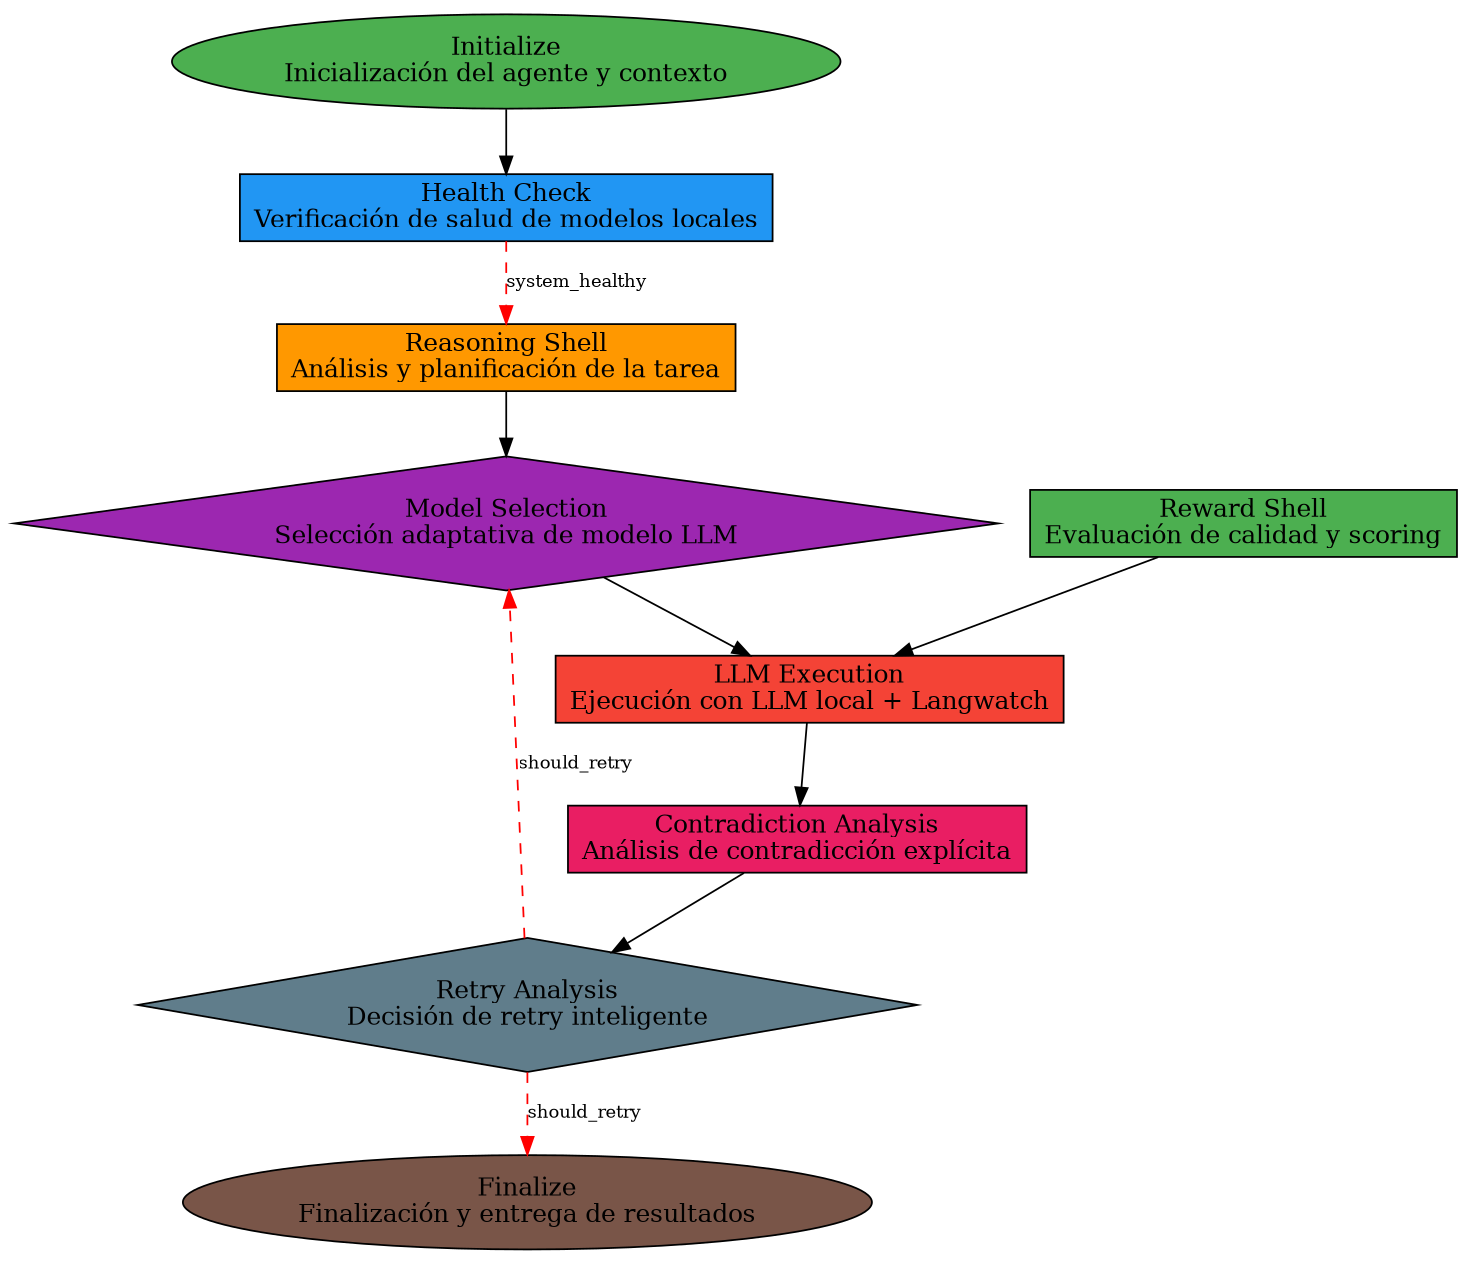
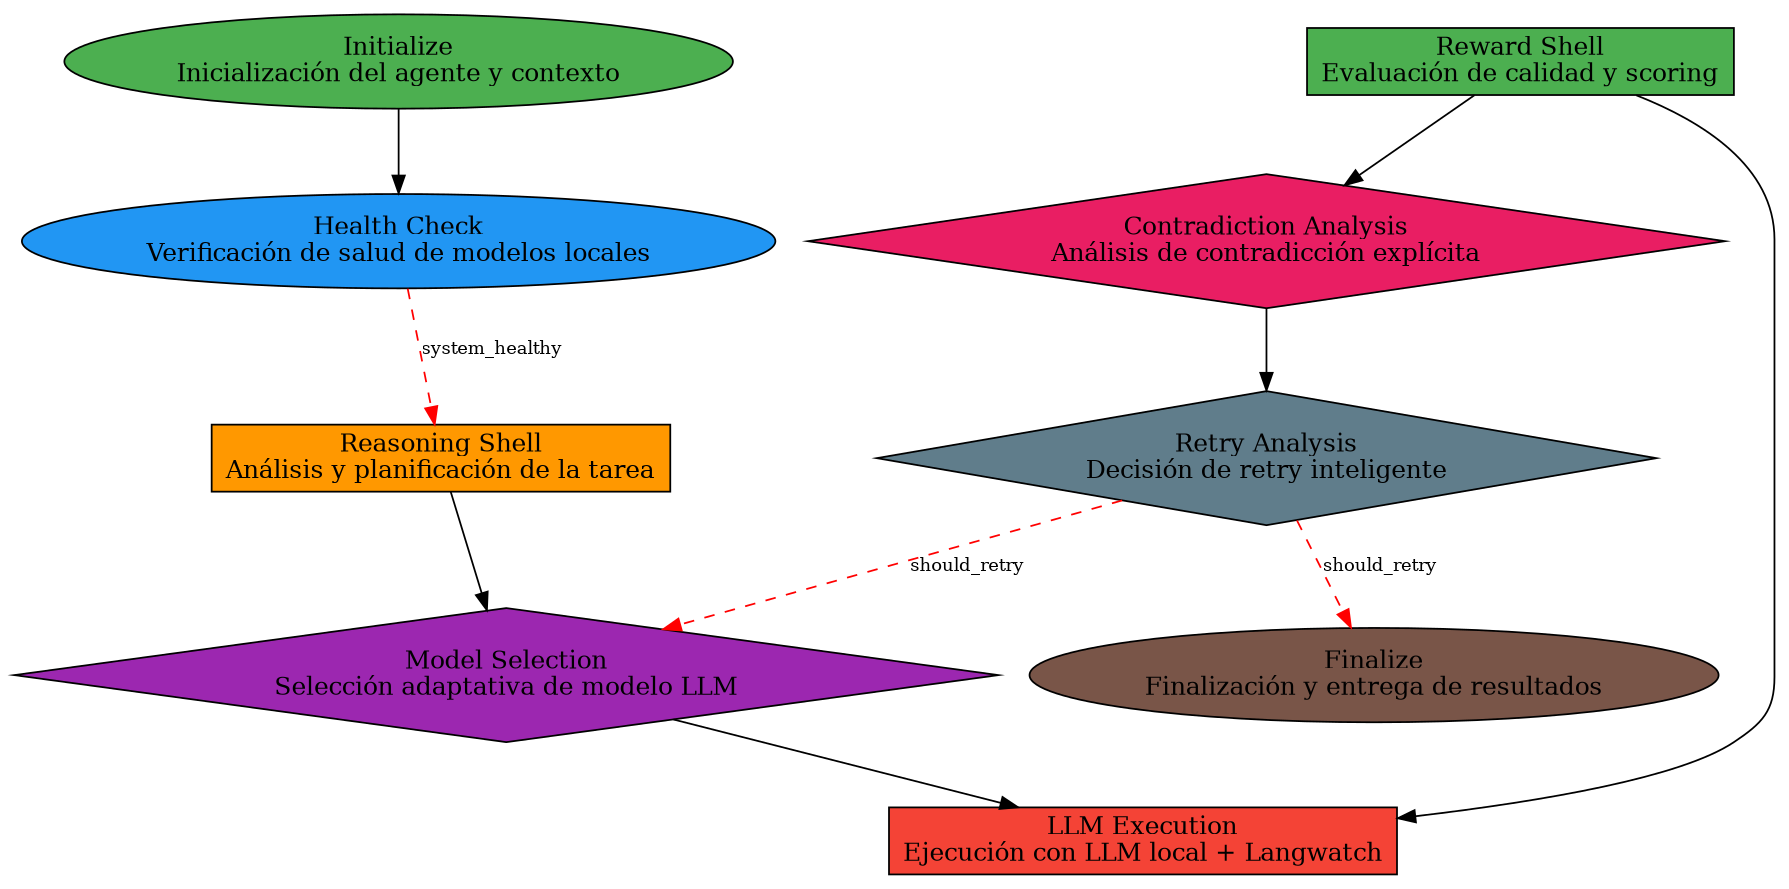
node "Health Check Verificación de salud de modelos locales": shape box -> ellipse
edge "LLM Execution Ejecución con LLM local + Langwatch" -> "Contradiction Analysis Análisis de contradicción explícita": now "Reward Shell Evaluación de calidad y scoring" -> "Contradiction Analysis Análisis de contradicción explícita"
node "Contradiction Analysis Análisis de contradicción explícita": shape box -> diamond
